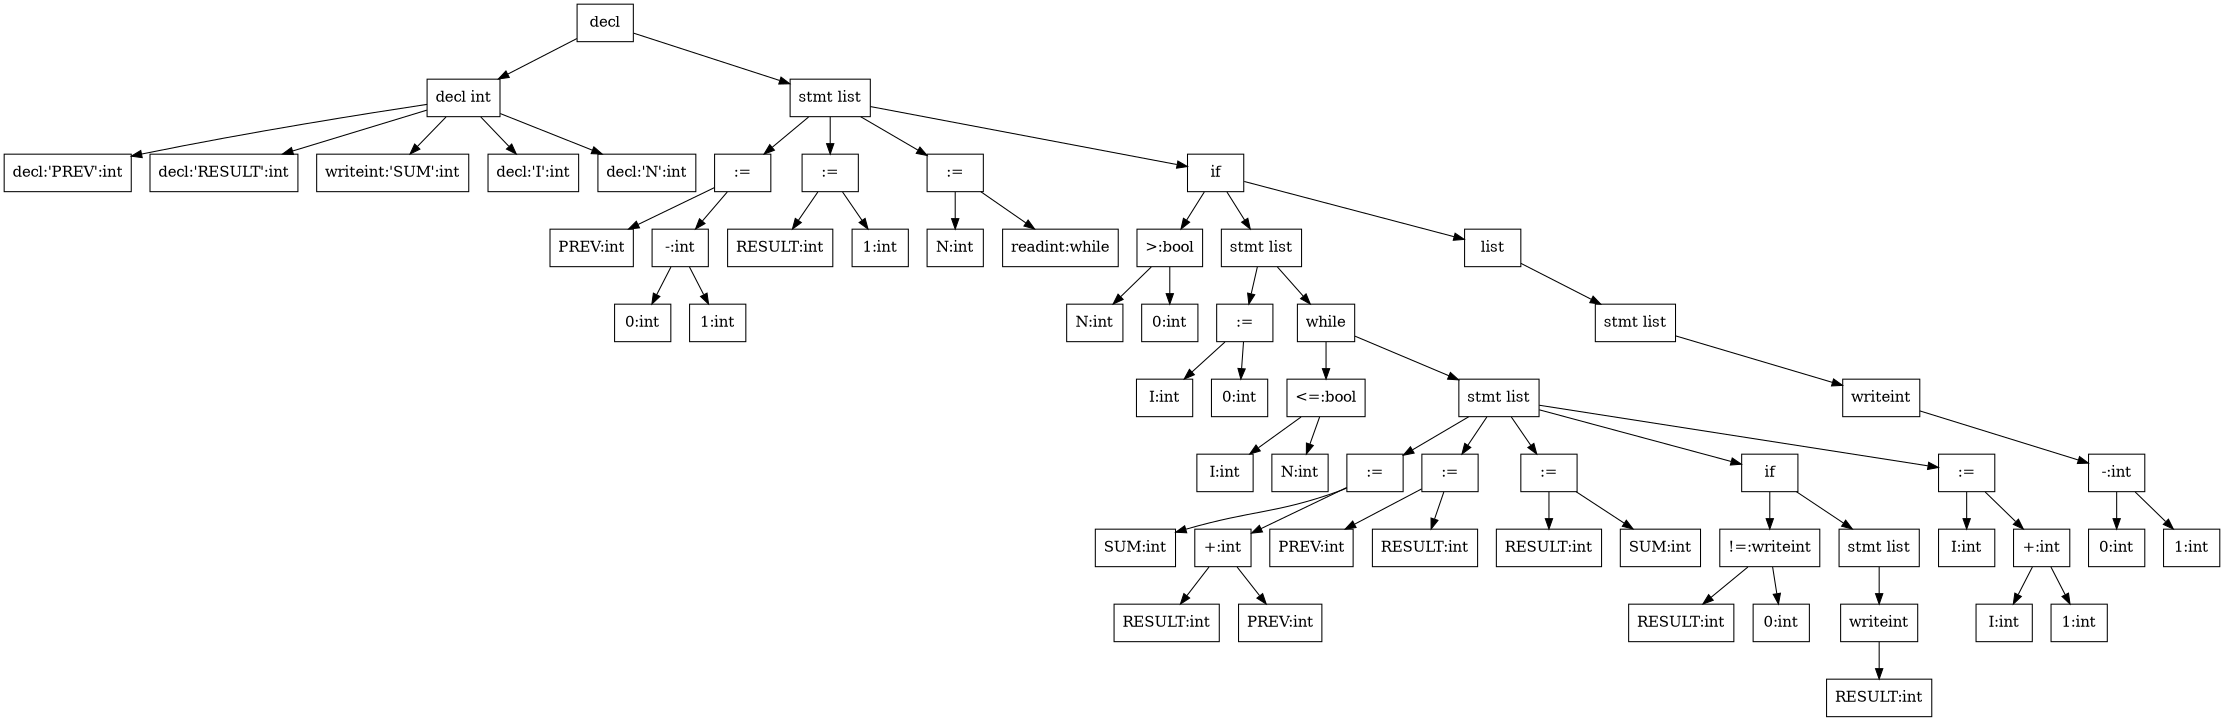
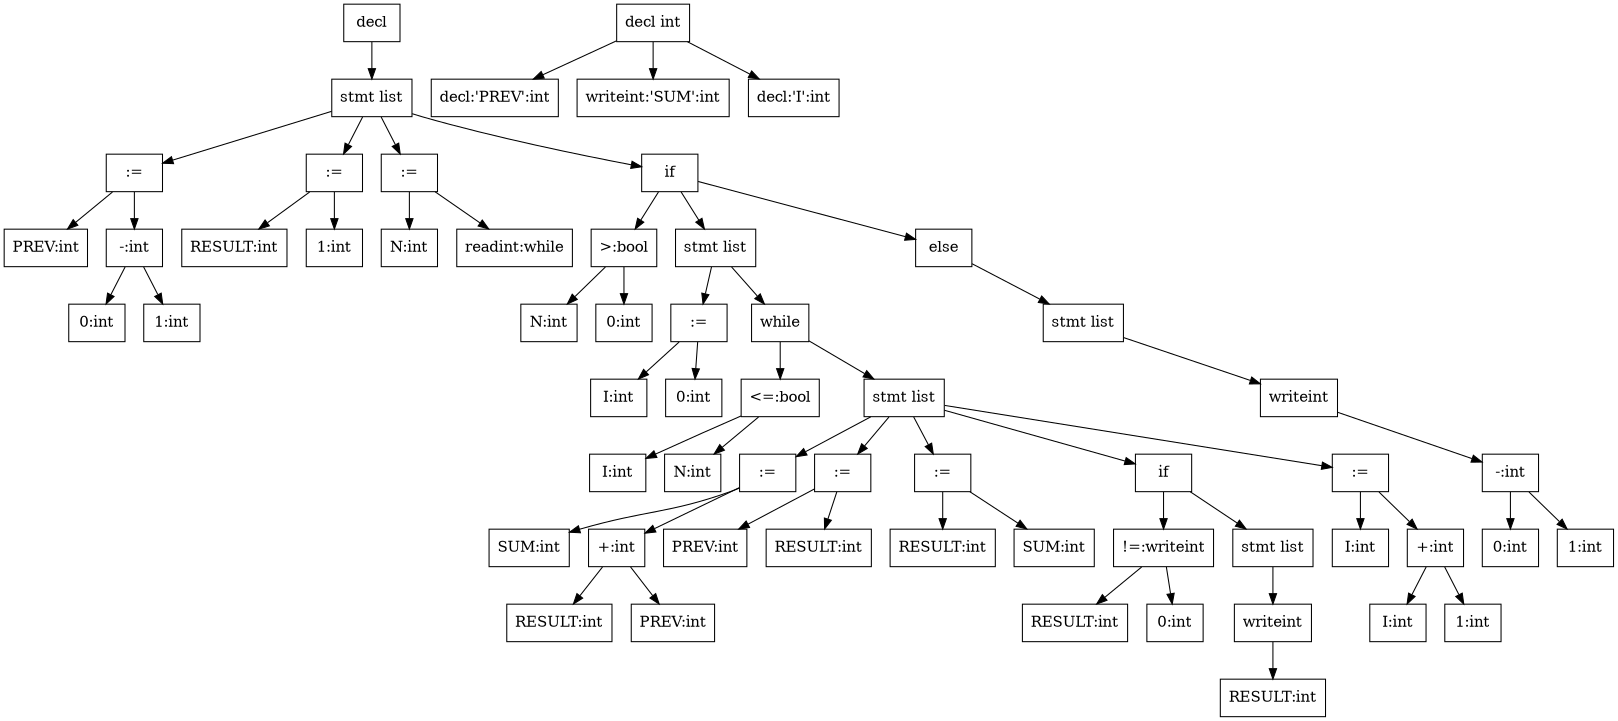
edge "decl" -> "decl int": removed
node "decl:'RESULT':int": removed
node "decl:'N':int": removed
node "list": label "list" -> "else"
